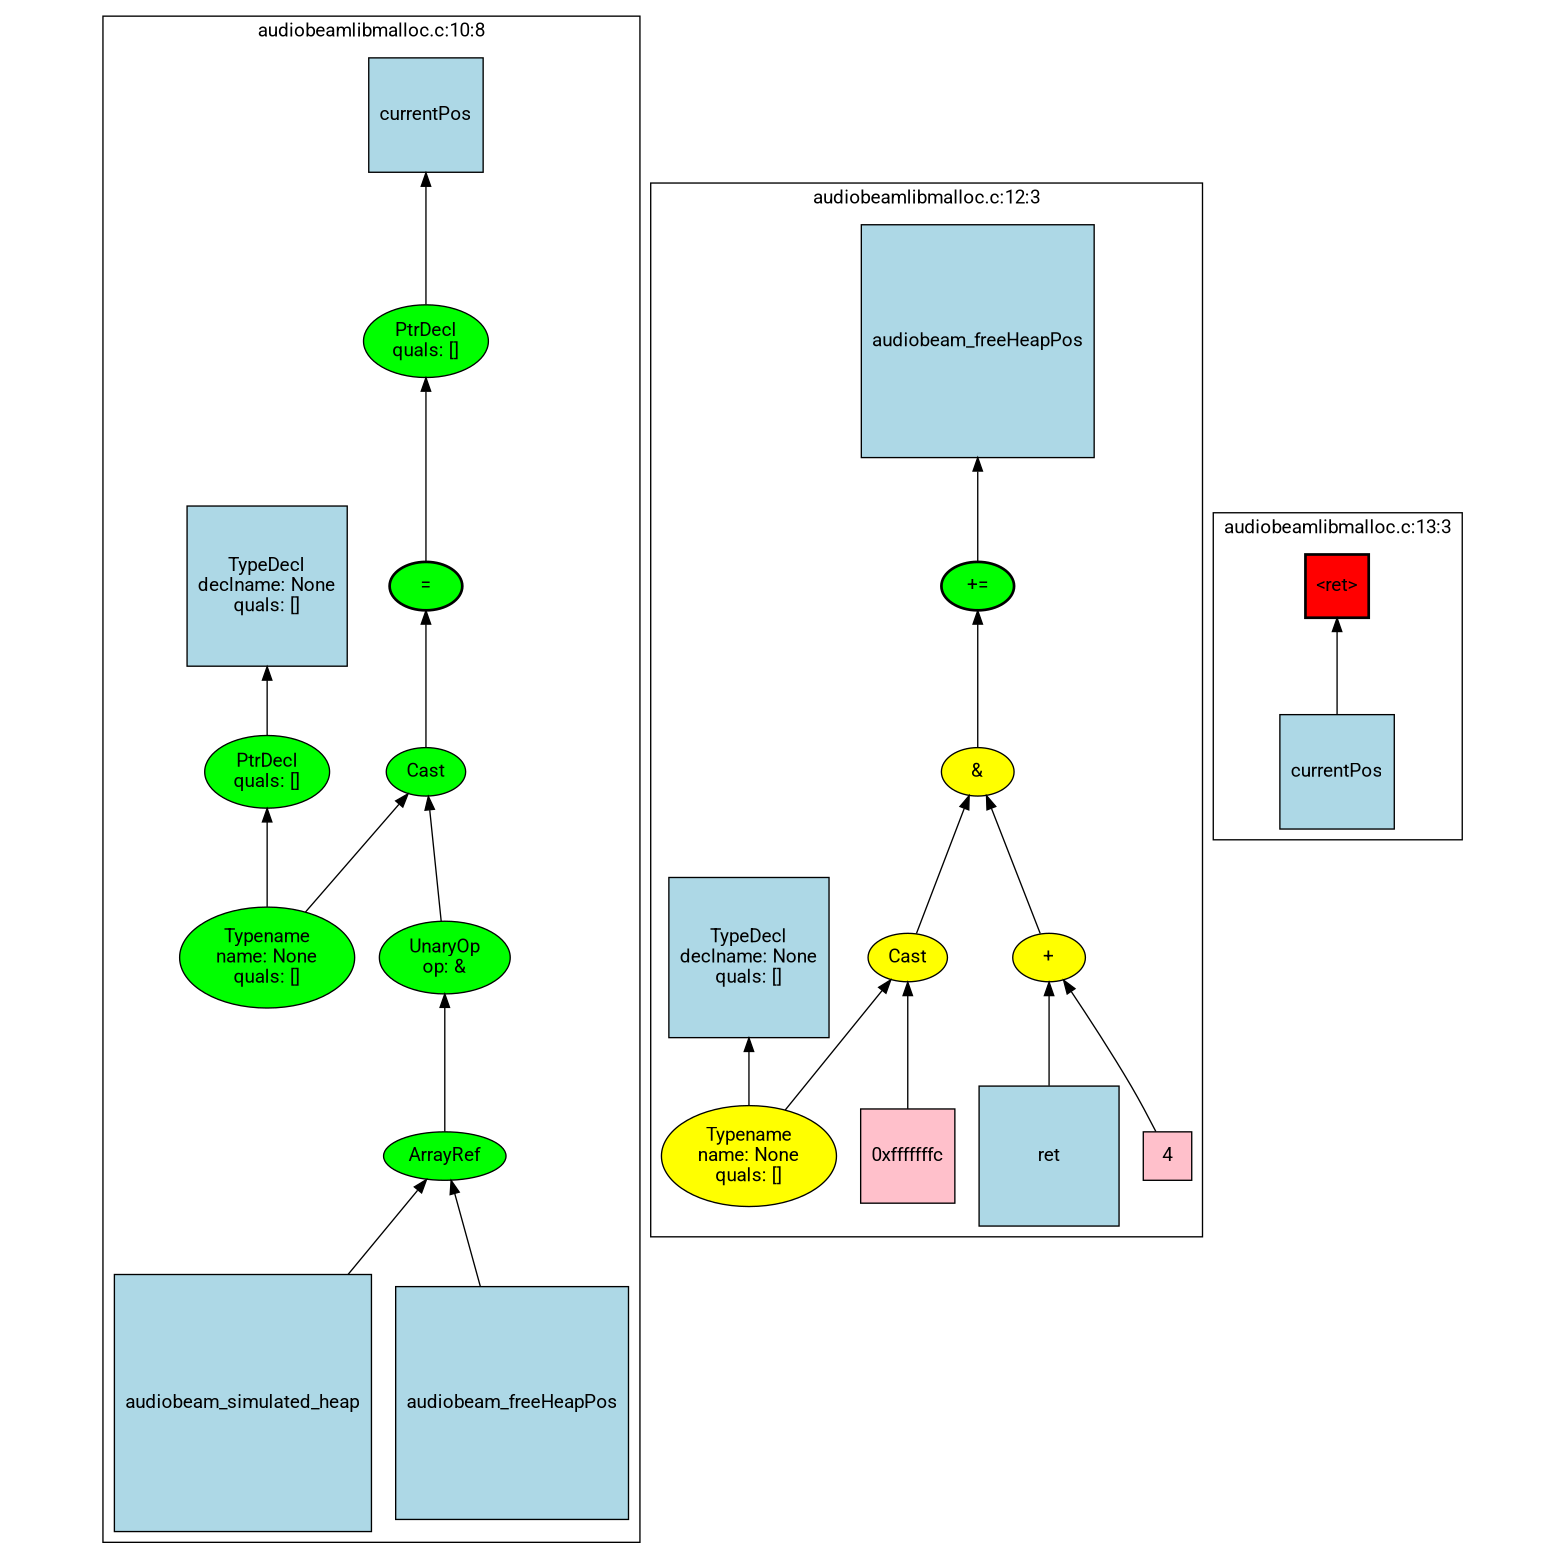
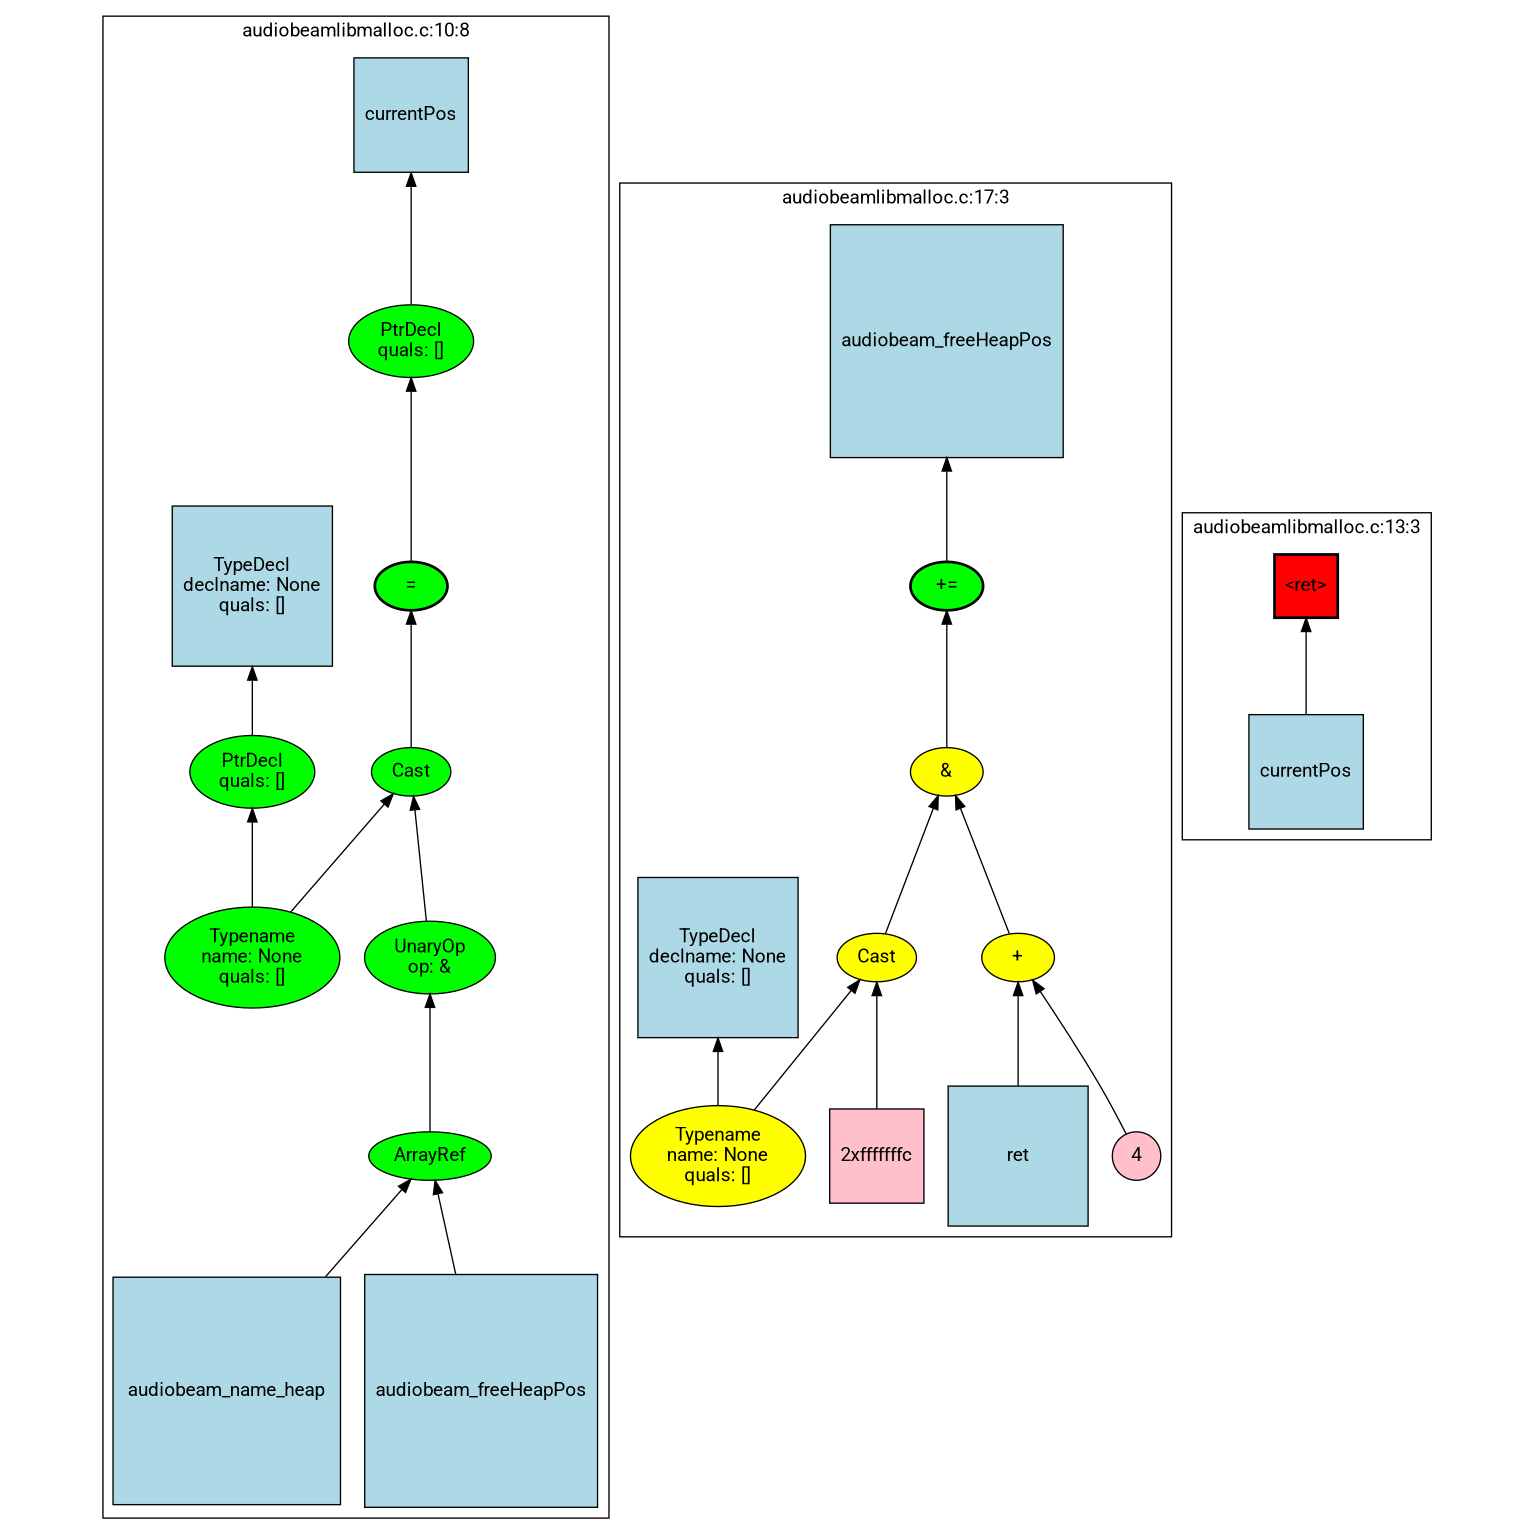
cluster "audiobeamlibmalloc.c:12:3": label "audiobeamlibmalloc.c:12:3" -> "audiobeamlibmalloc.c:17:3"
node "0xfffffffc": label "0xfffffffc" -> "2xfffffffc"
node "4": shape square -> ellipse
node "audiobeam_simulated_heap": label "audiobeam_simulated_heap" -> "audiobeam_name_heap"
